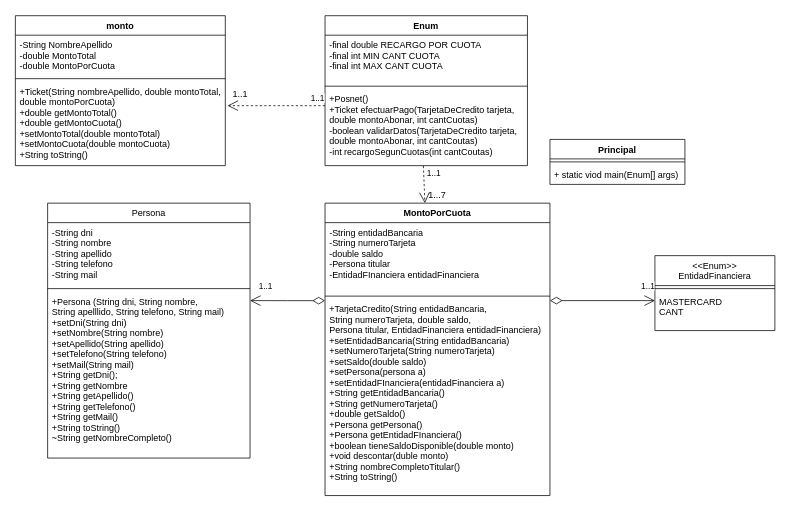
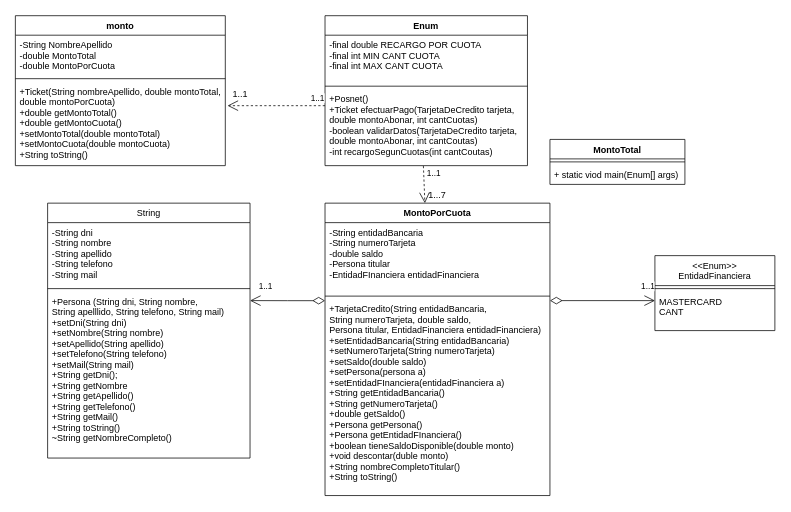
node "Principal": label "Principal" -> "MontoTotal"
node "Persona": label "Persona" -> "String"
